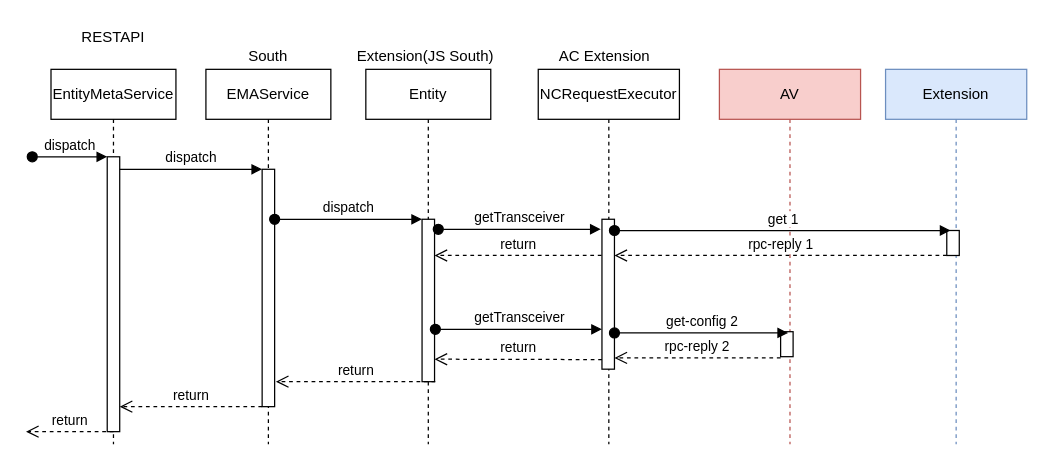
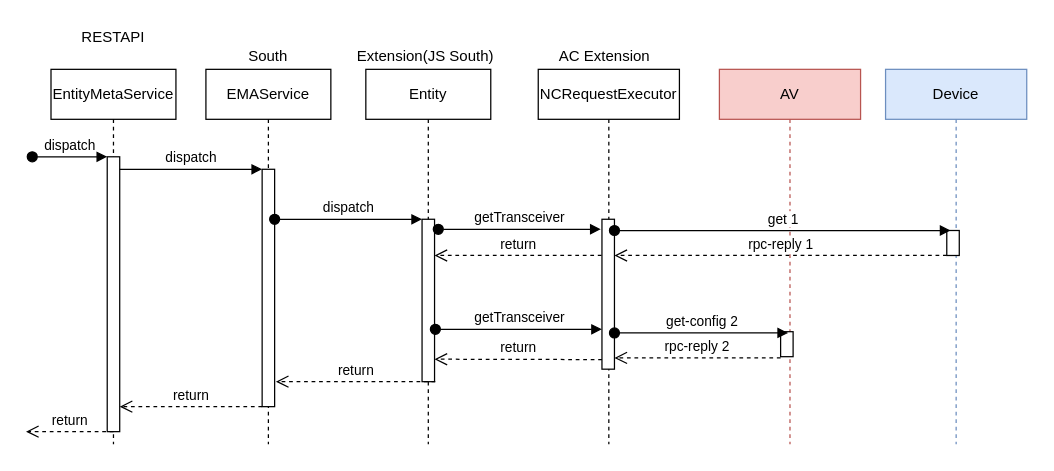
node "Extension": label "Extension" -> "Device"
